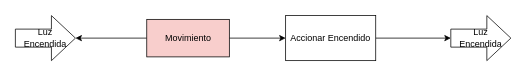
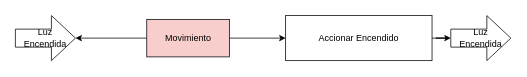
node "Accionar Encendido": size 90x45 -> 146x45
